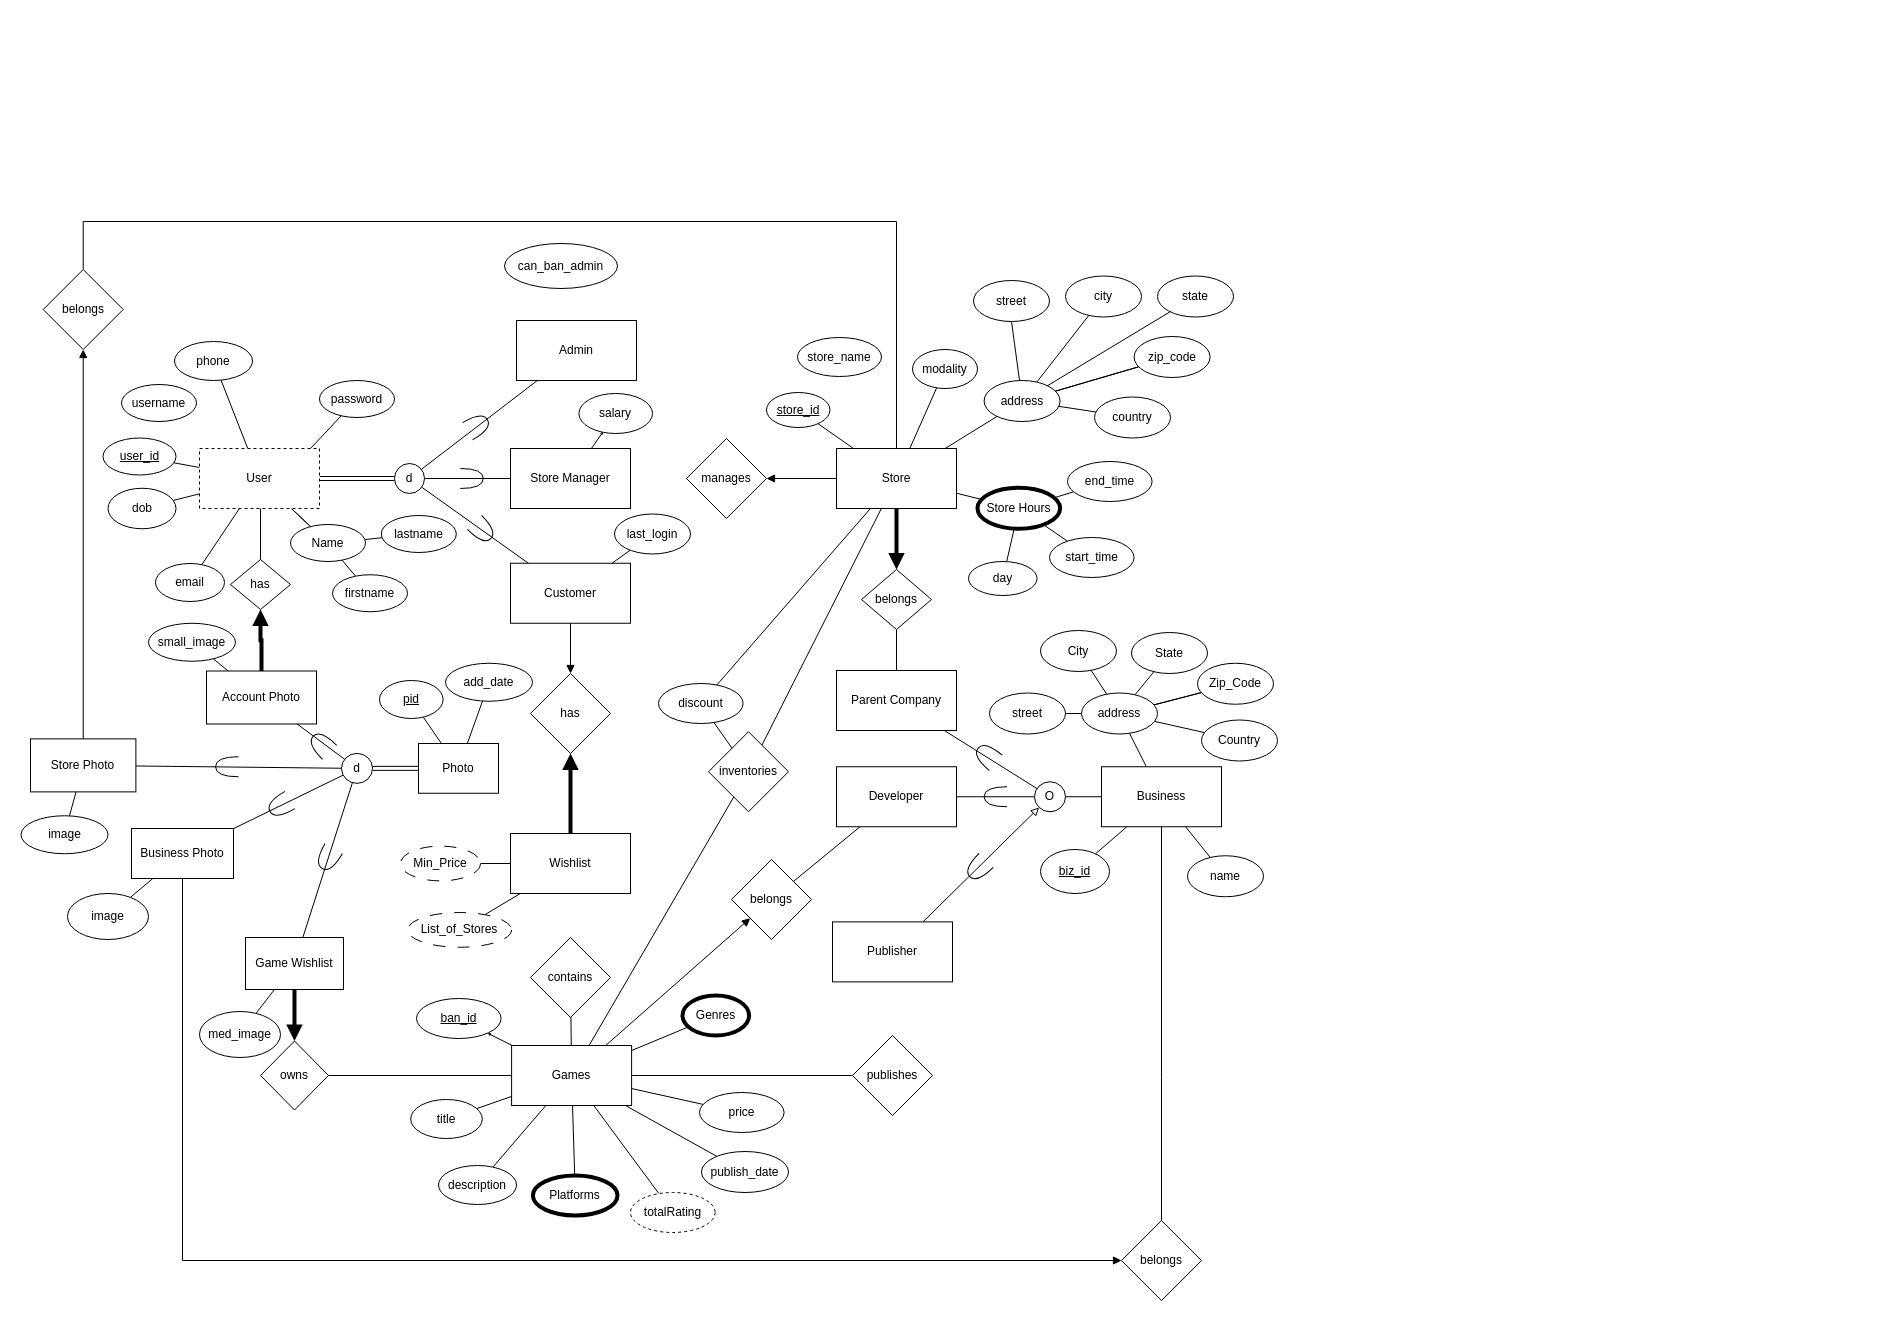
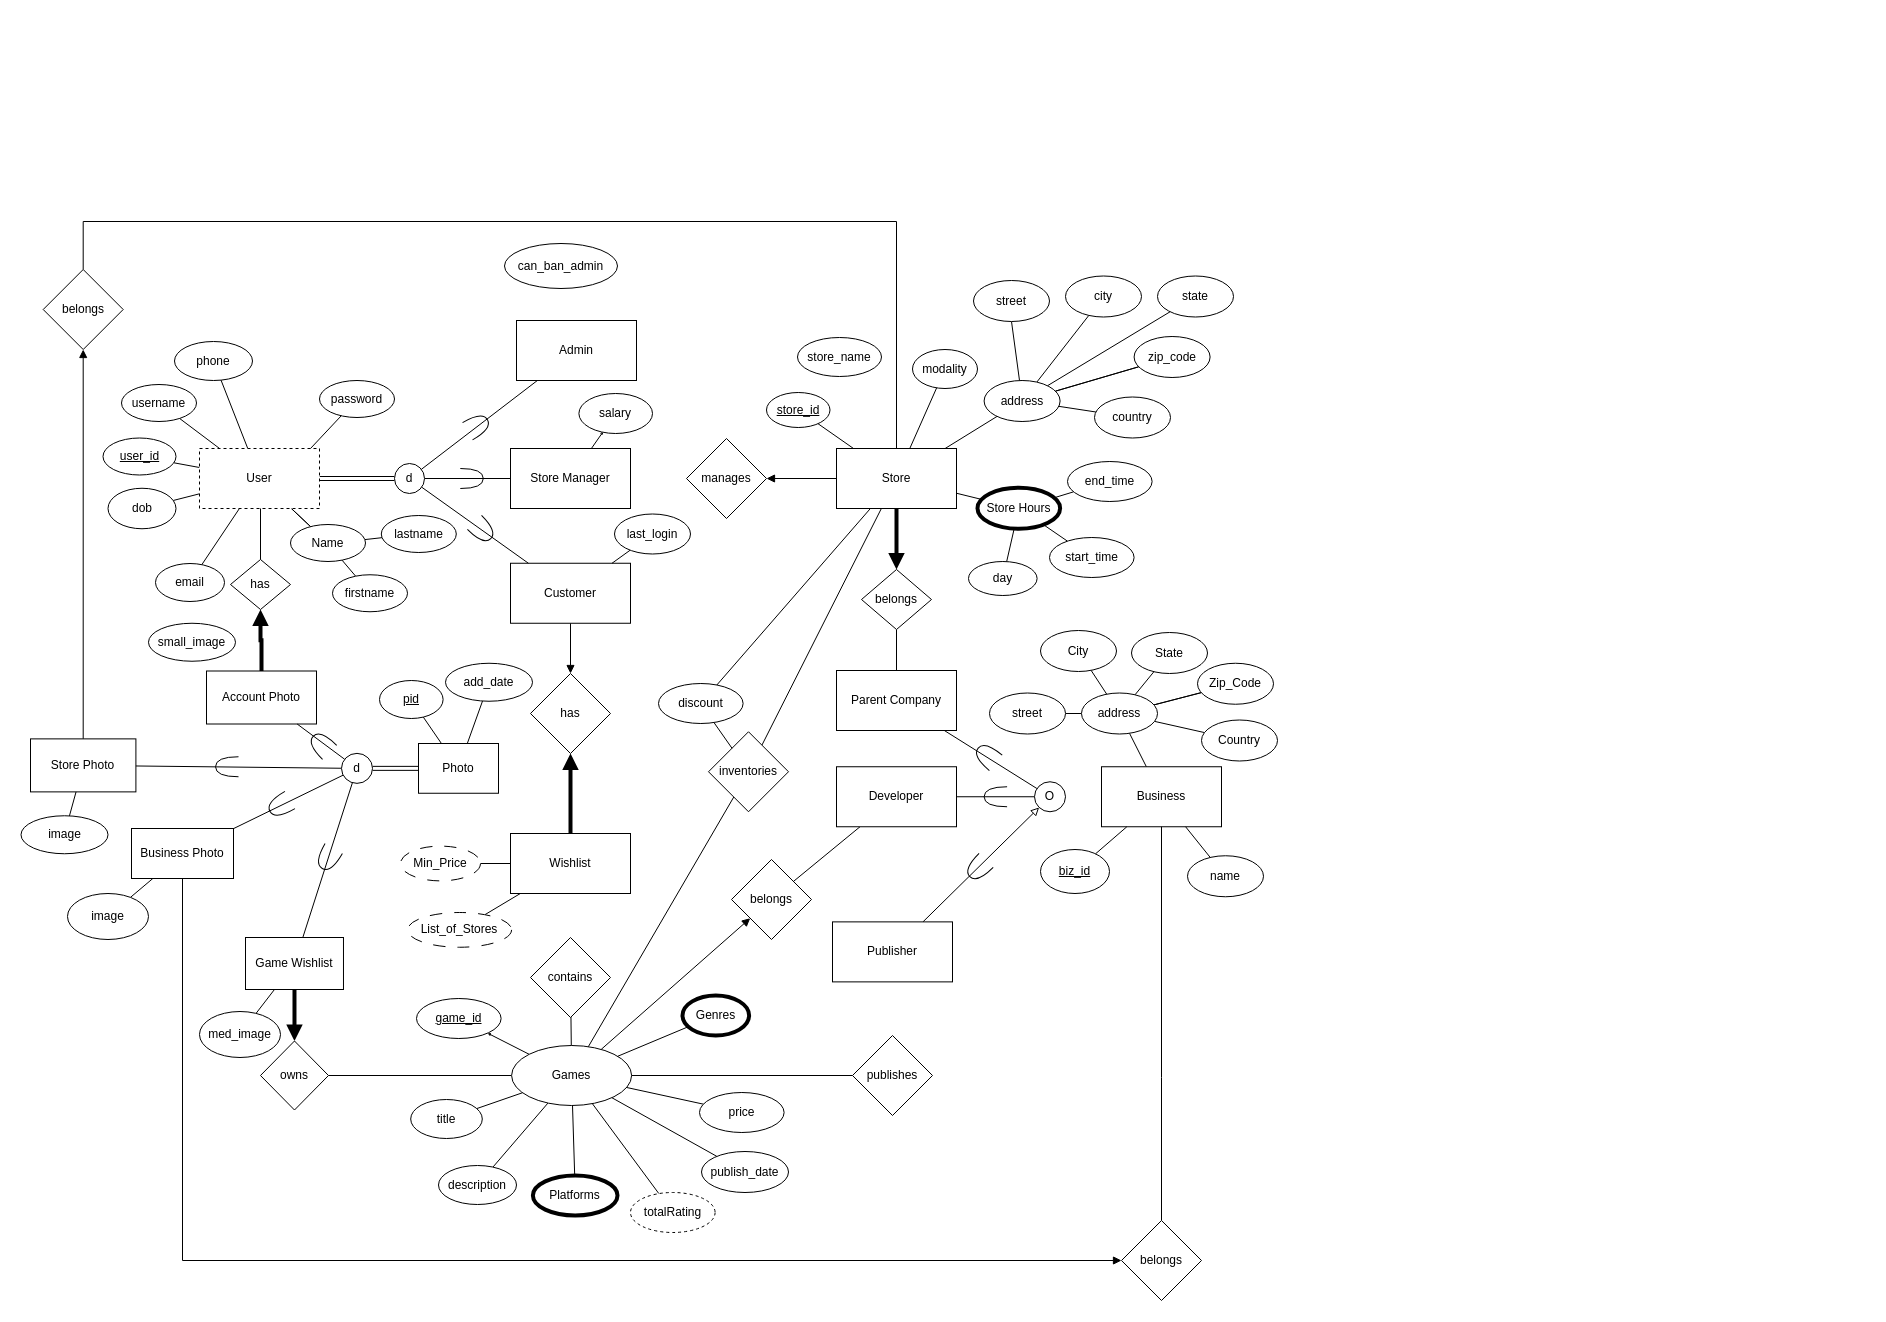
edge "username" -- "User": added
edge "small_image" -- "Account Photo": removed
edge "O" -- "Business": removed
node "ban_id": label "ban_id" -> "game_id"
node "Games": shape rectangle -> ellipse
